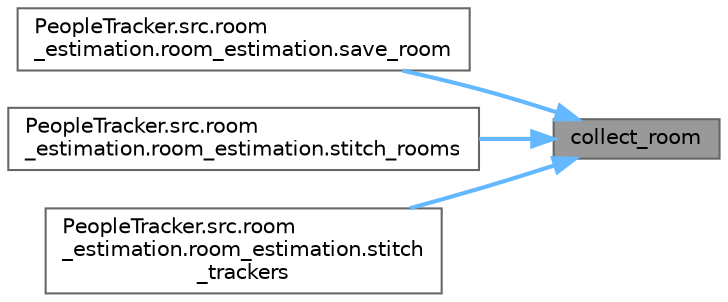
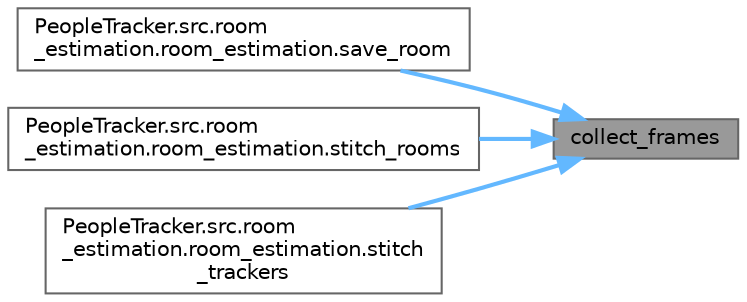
node "collect_room": label "collect_room" -> "collect_frames"
